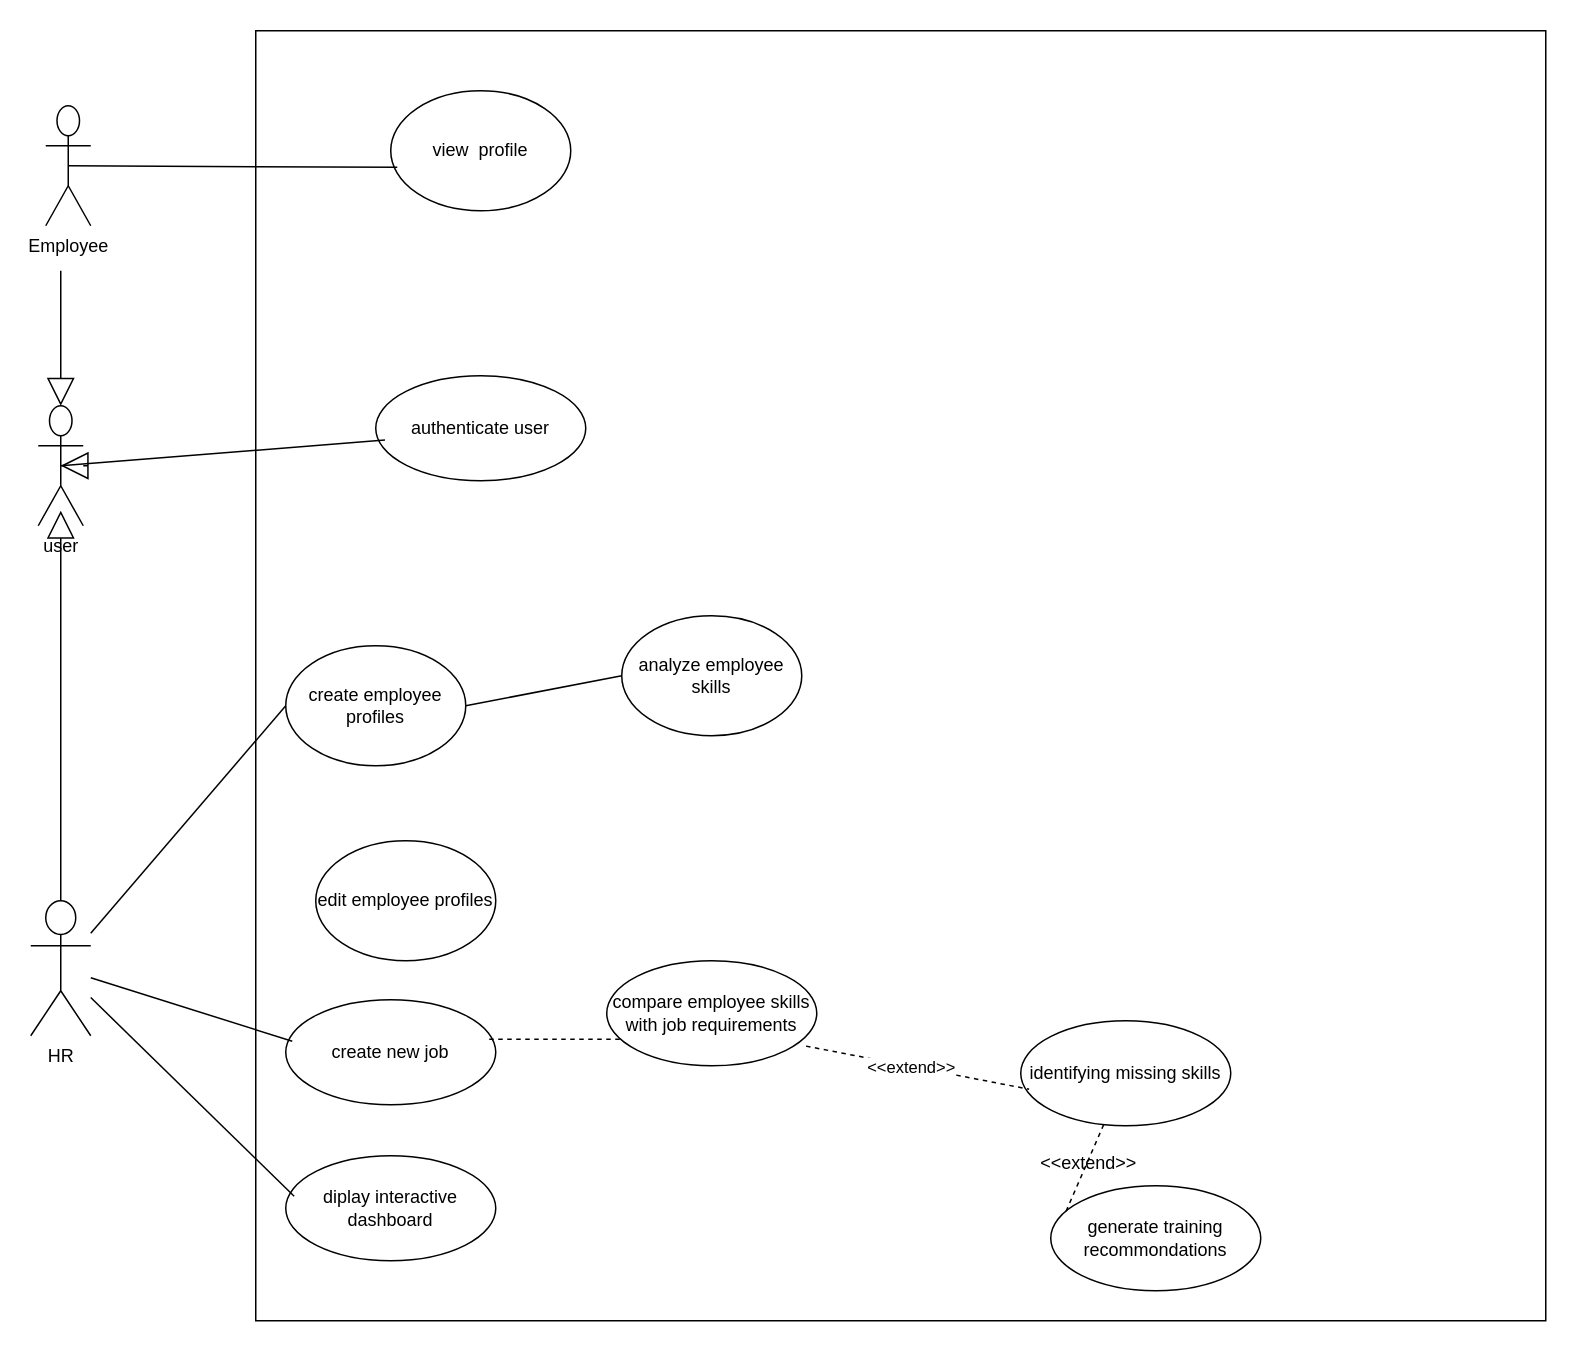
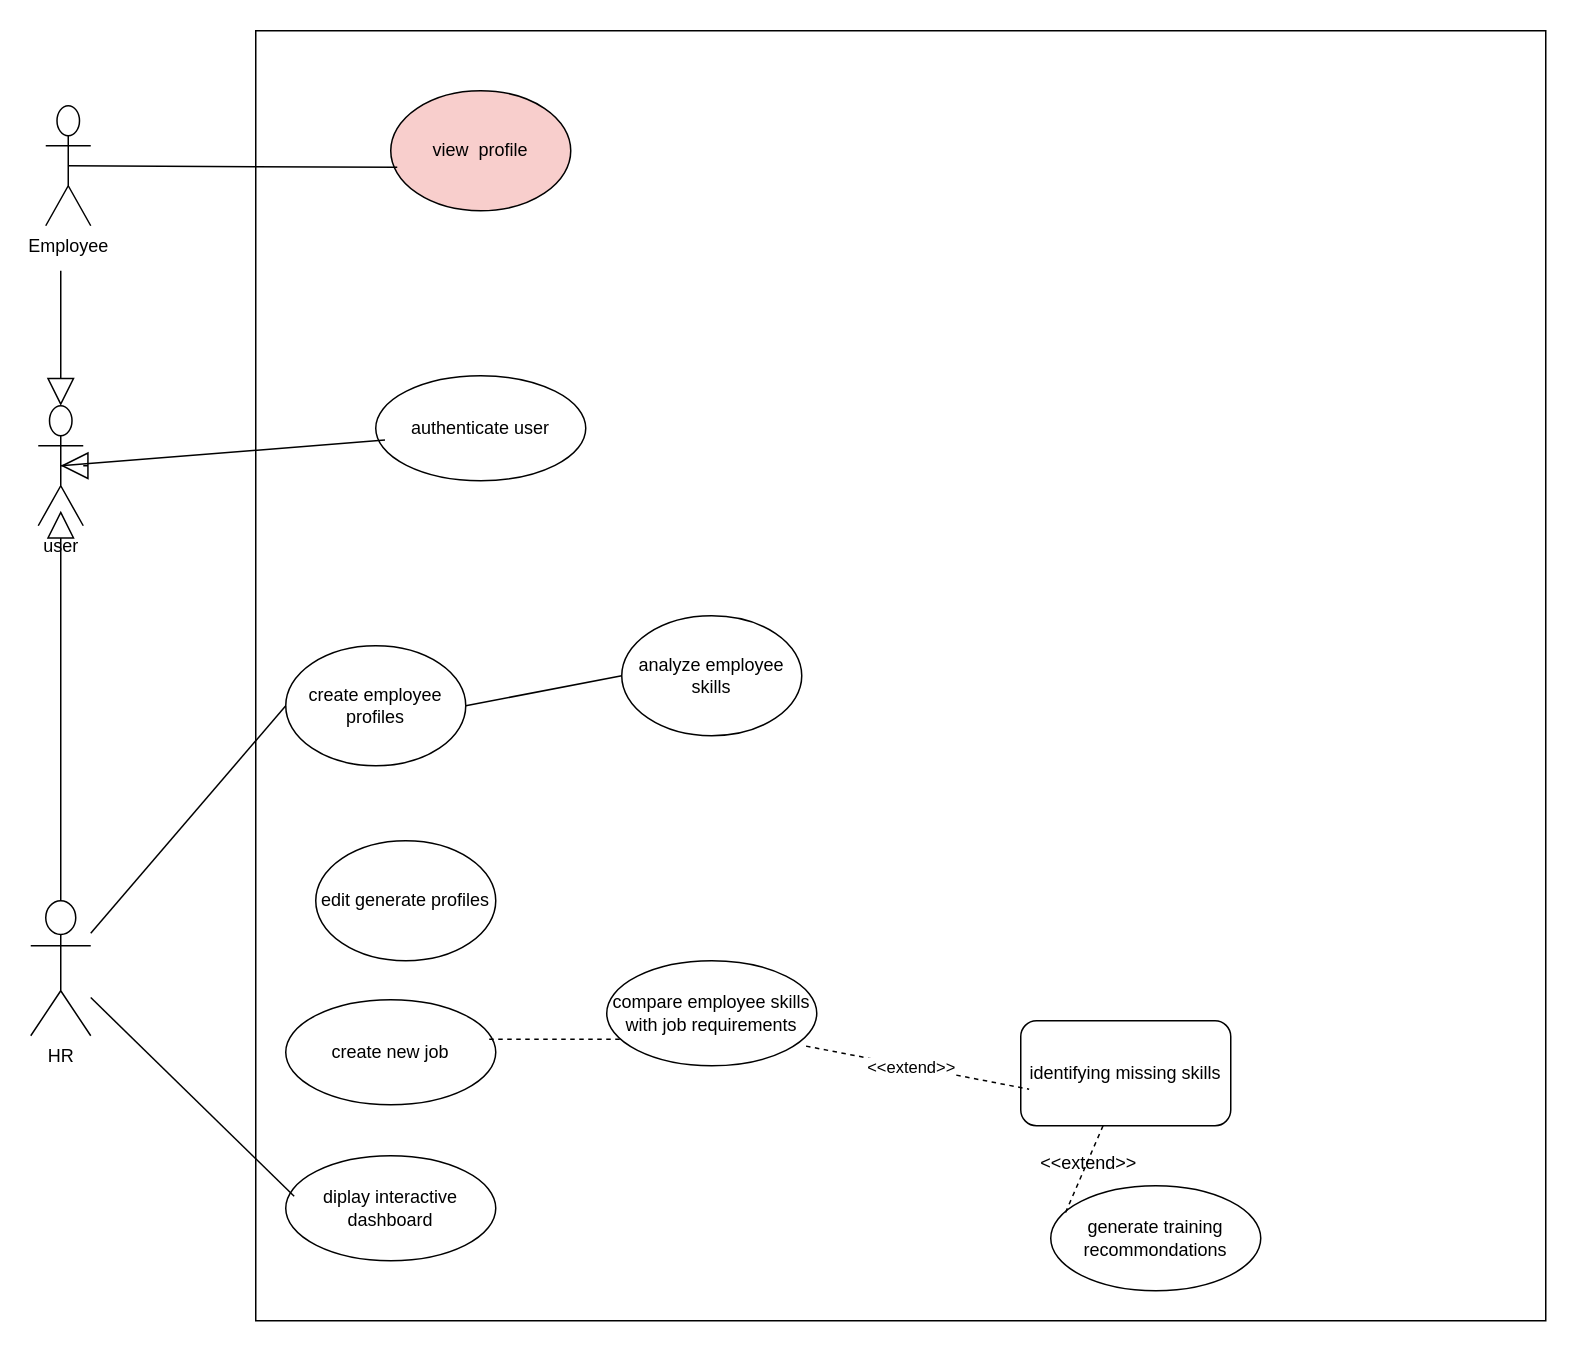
node "view profile": fillcolor #ffffff -> #f8cecc
node "edit employee profiles": label "edit employee profiles" -> "edit generate profiles"
edge "HR" -- "create new job": removed
node "identifying missing skills": shape ellipse -> rounded rectangle
